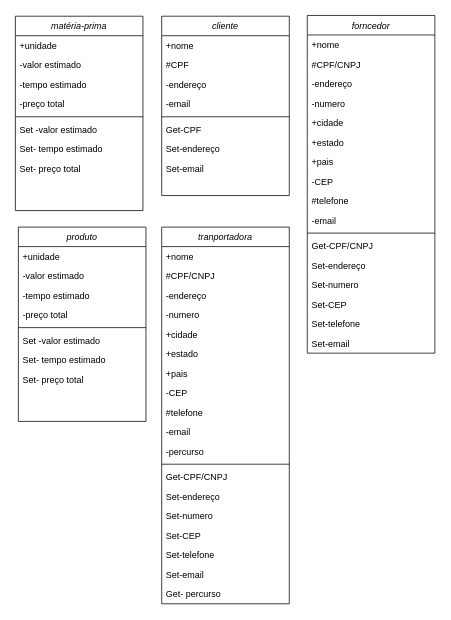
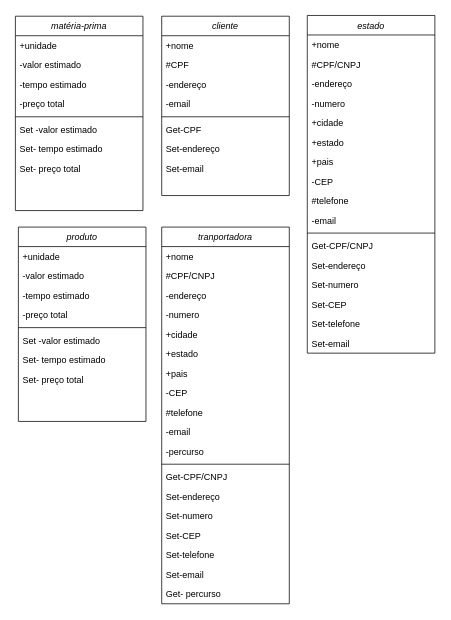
node "forncedor": label "forncedor" -> "estado"
